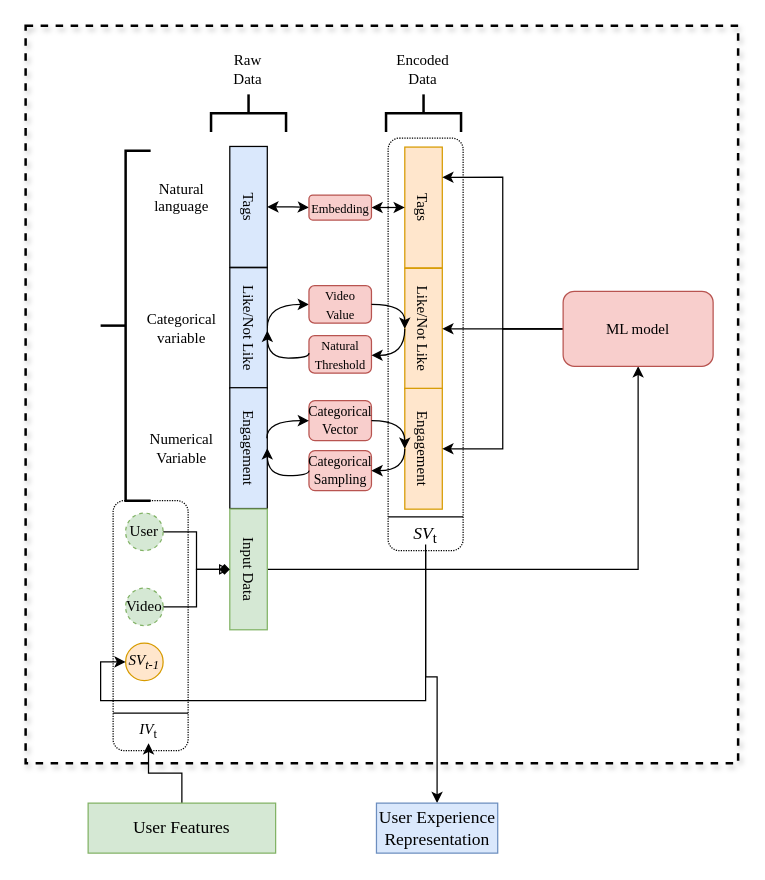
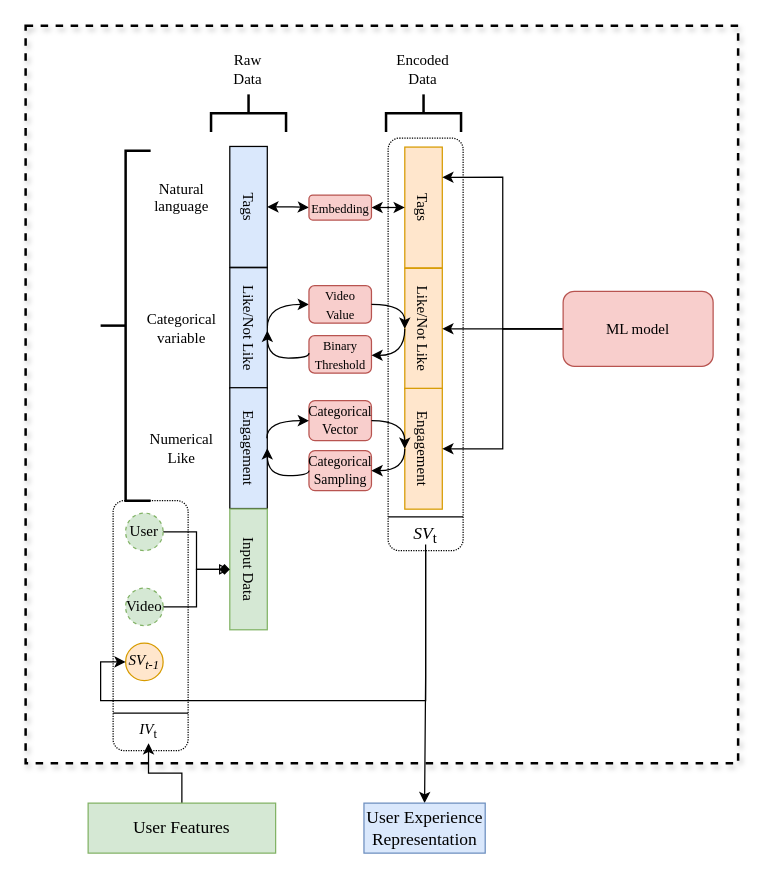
node "Natural Threshold": label "Natural Threshold" -> "Binary Threshold"
node "Numerical Variable": label "Numerical Variable" -> "Numerical Like"
edge "Input Data" -> "ML model": removed
node "User Experience Representation": moved (437, 828) -> (425, 828)
